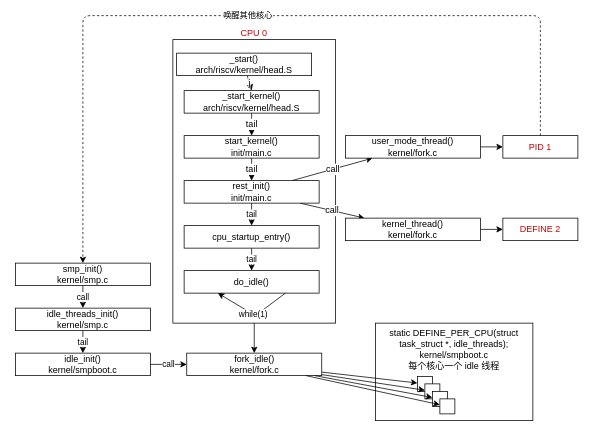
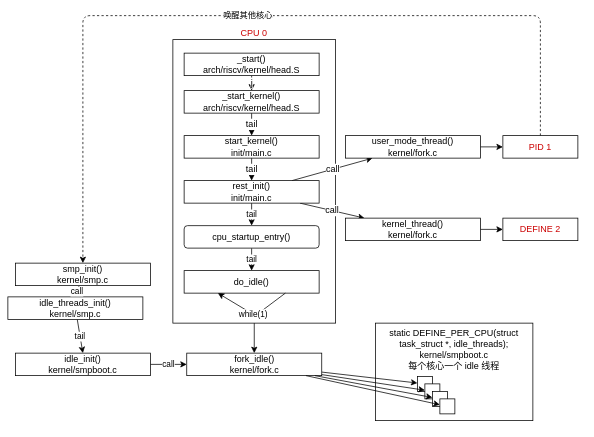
node "_start() arch/riscv/kernel/head.S": moved (244, 64) -> (252, 64)
node "cpu_startup_entry()": shape rectangle -> rounded rectangle
node "idle_threads_init() kernel/smp.c": moved (83, 319) -> (75, 308)
